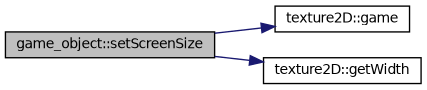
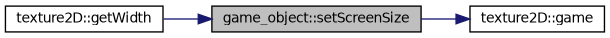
edge "game_object::setScreenSize" -> "texture2D::getWidth": reversed
